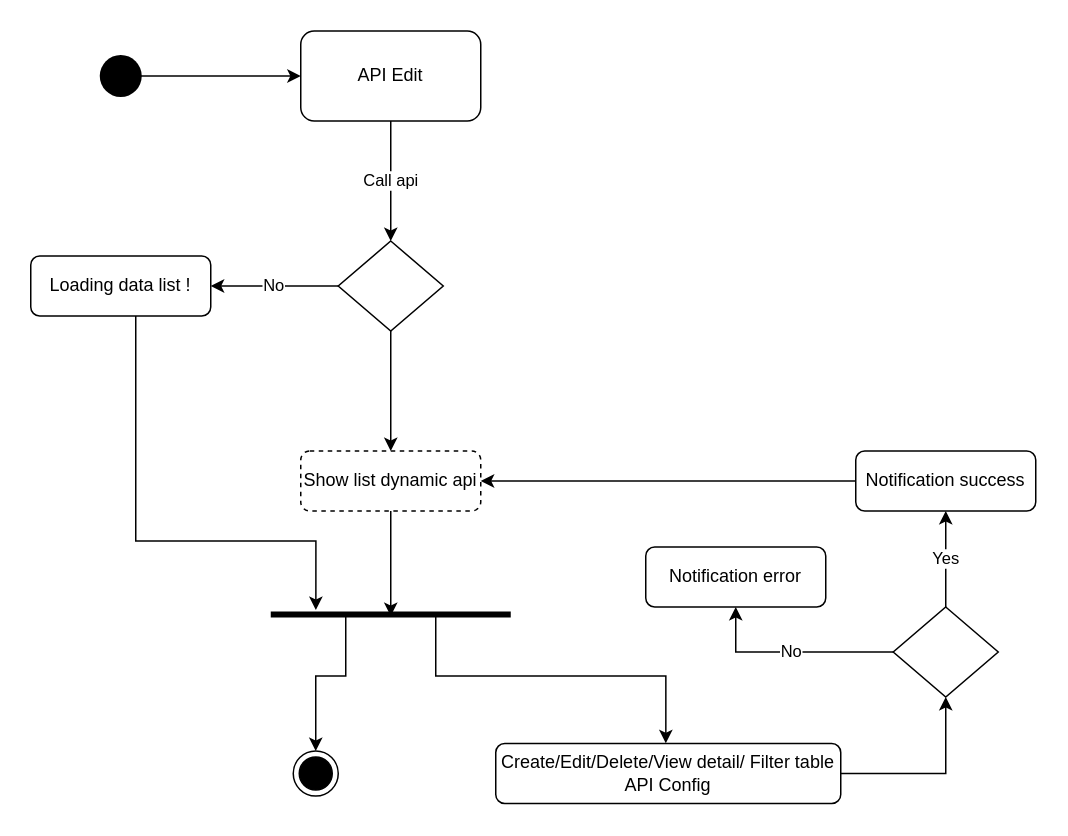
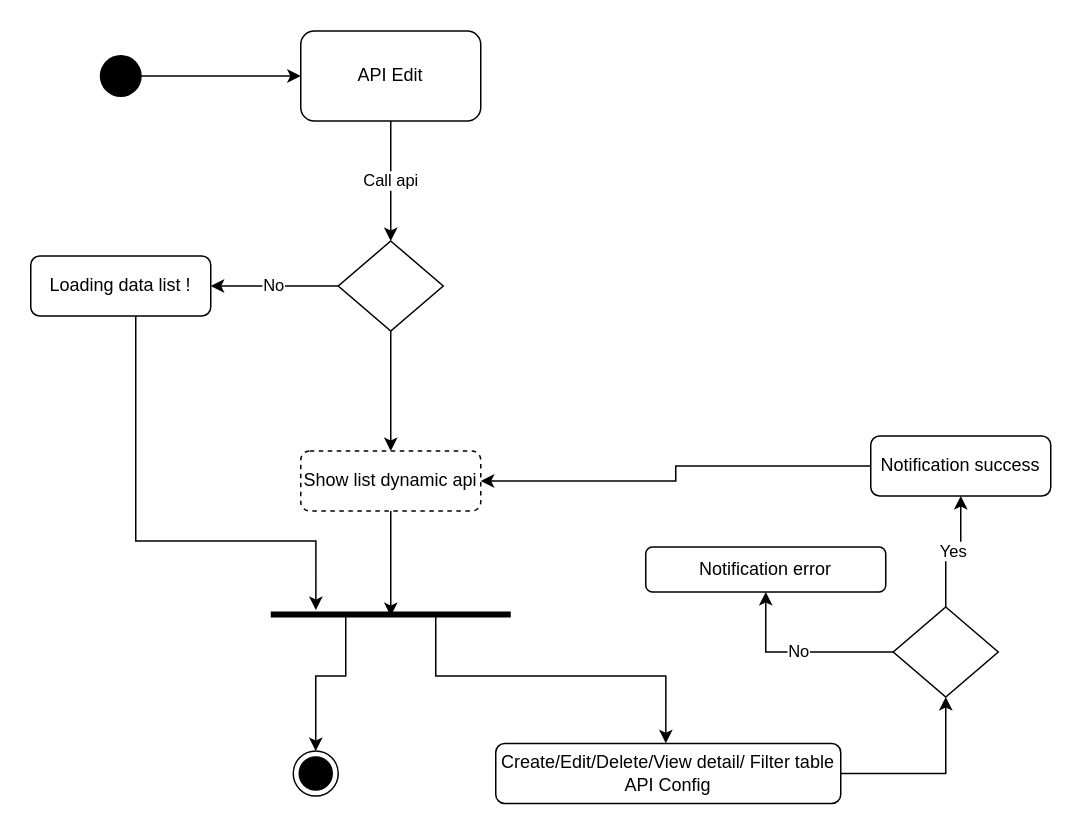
node "Notification success": moved (946, 481) -> (961, 466)
node "Notification error": size 180x60 -> 240x45
